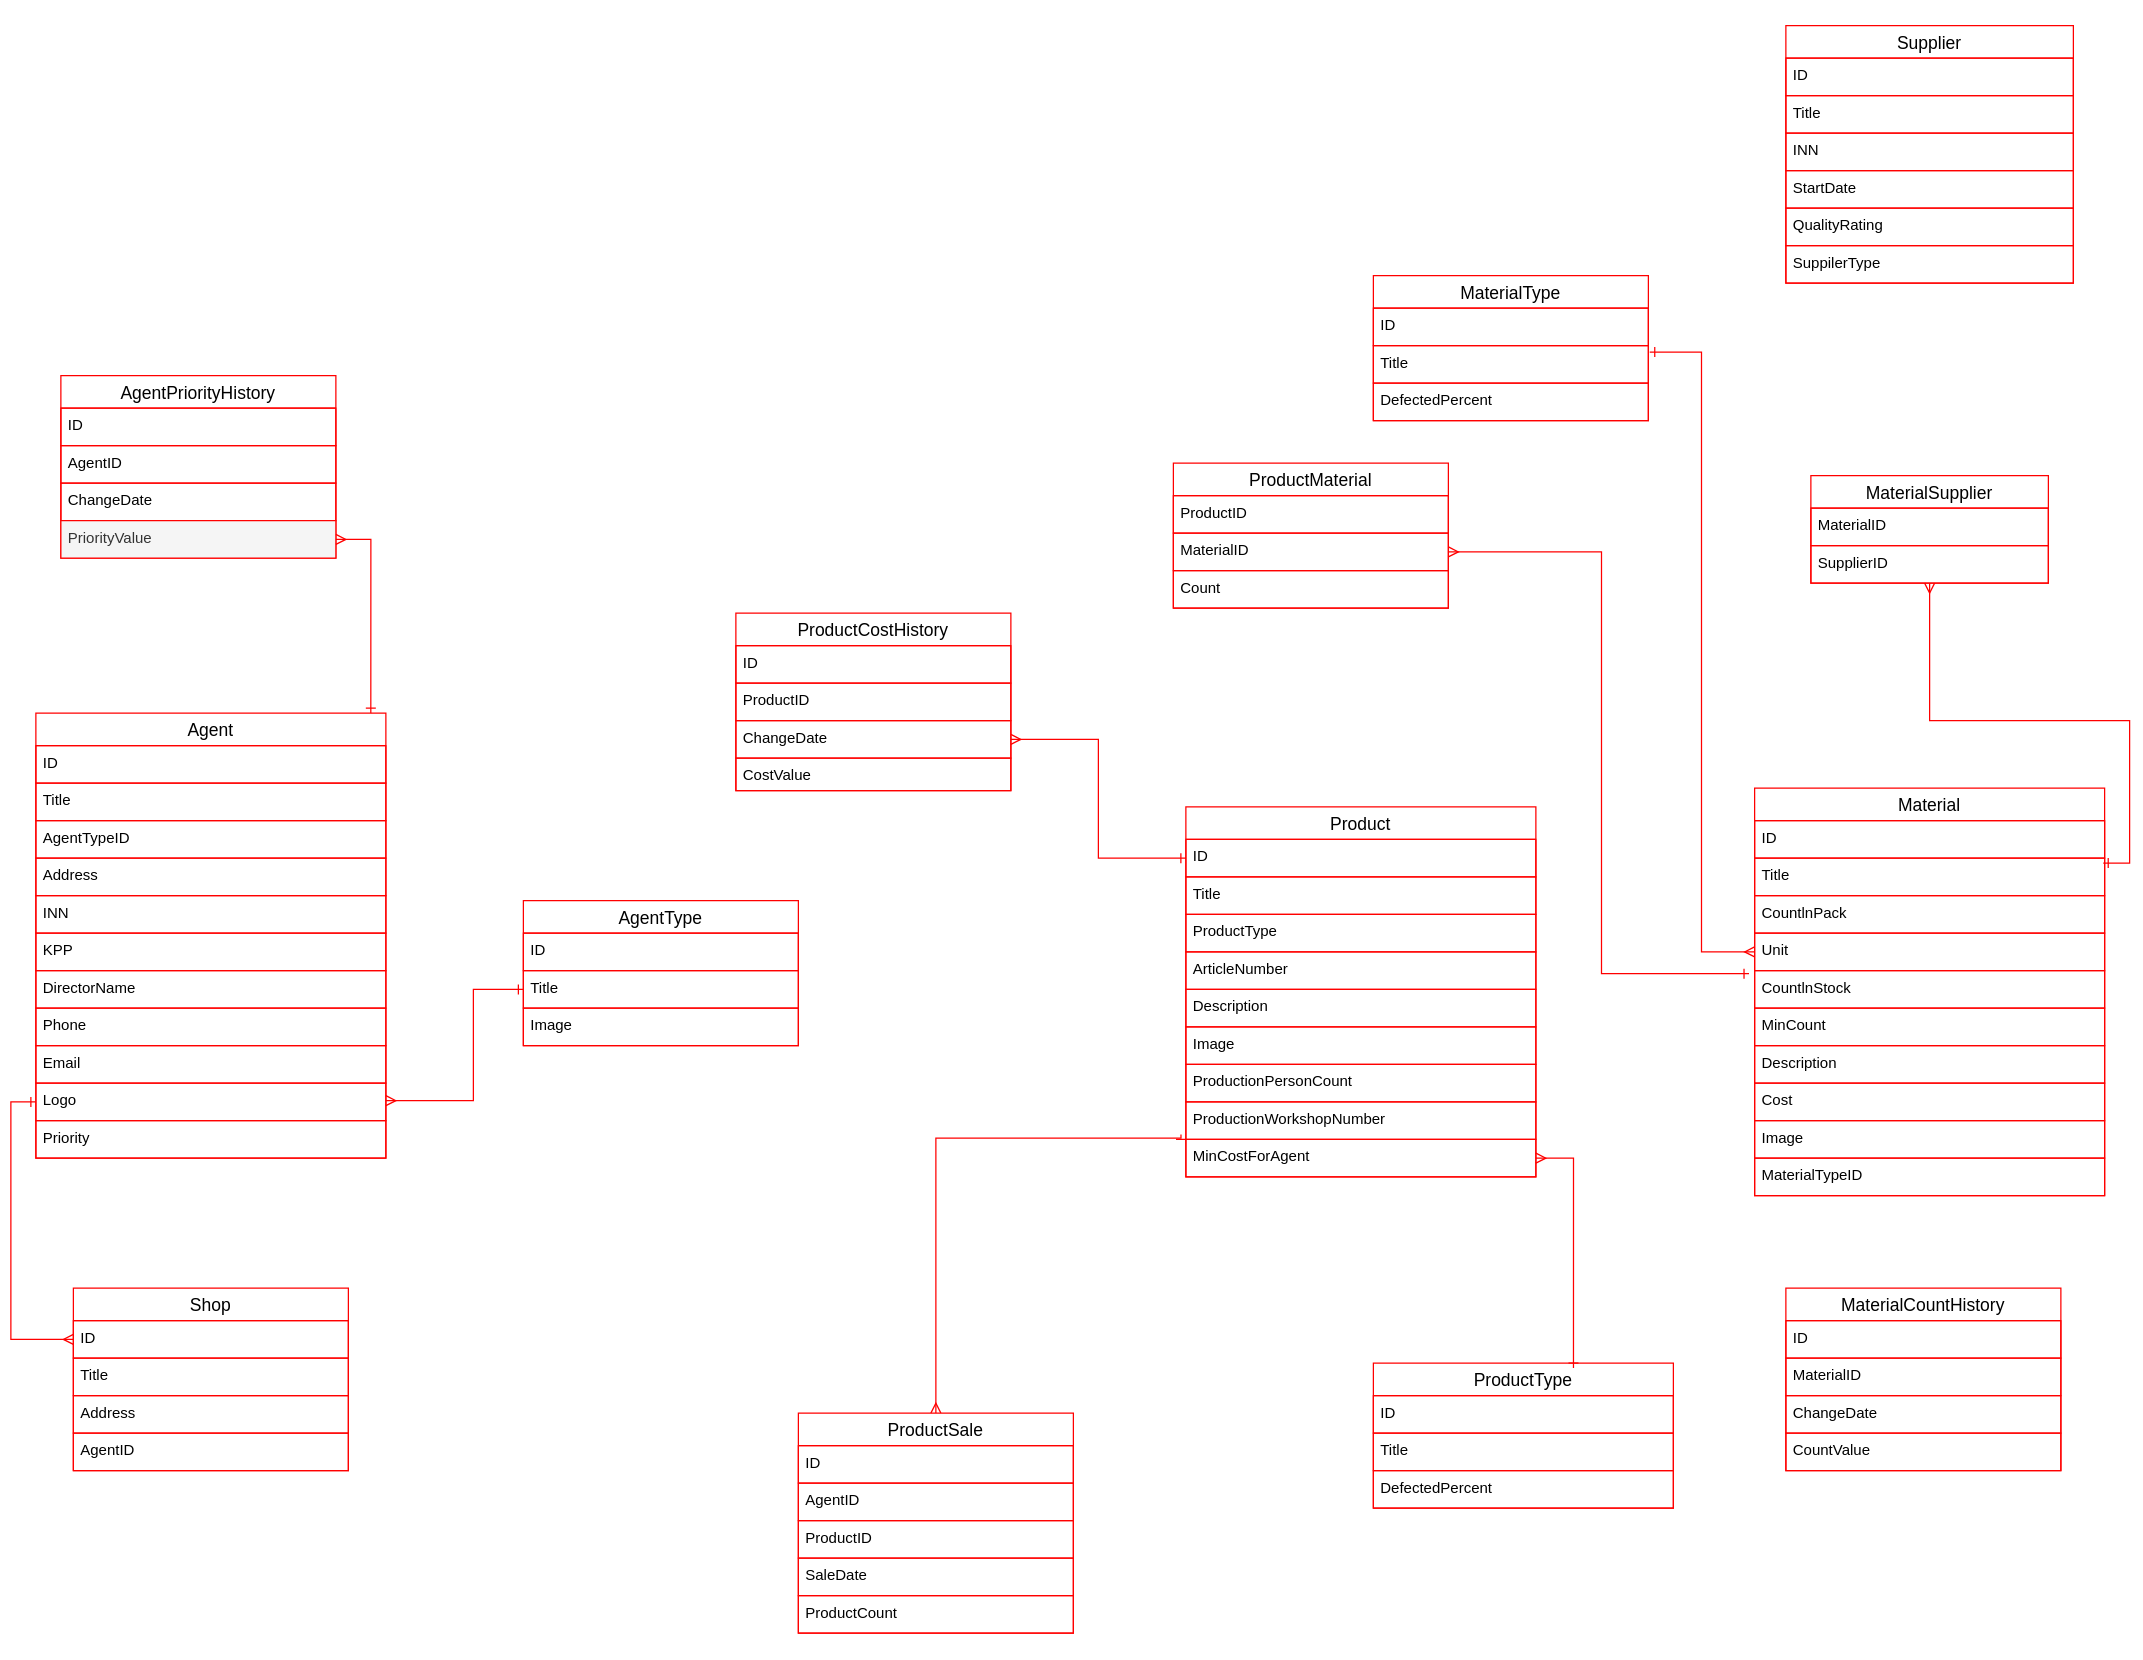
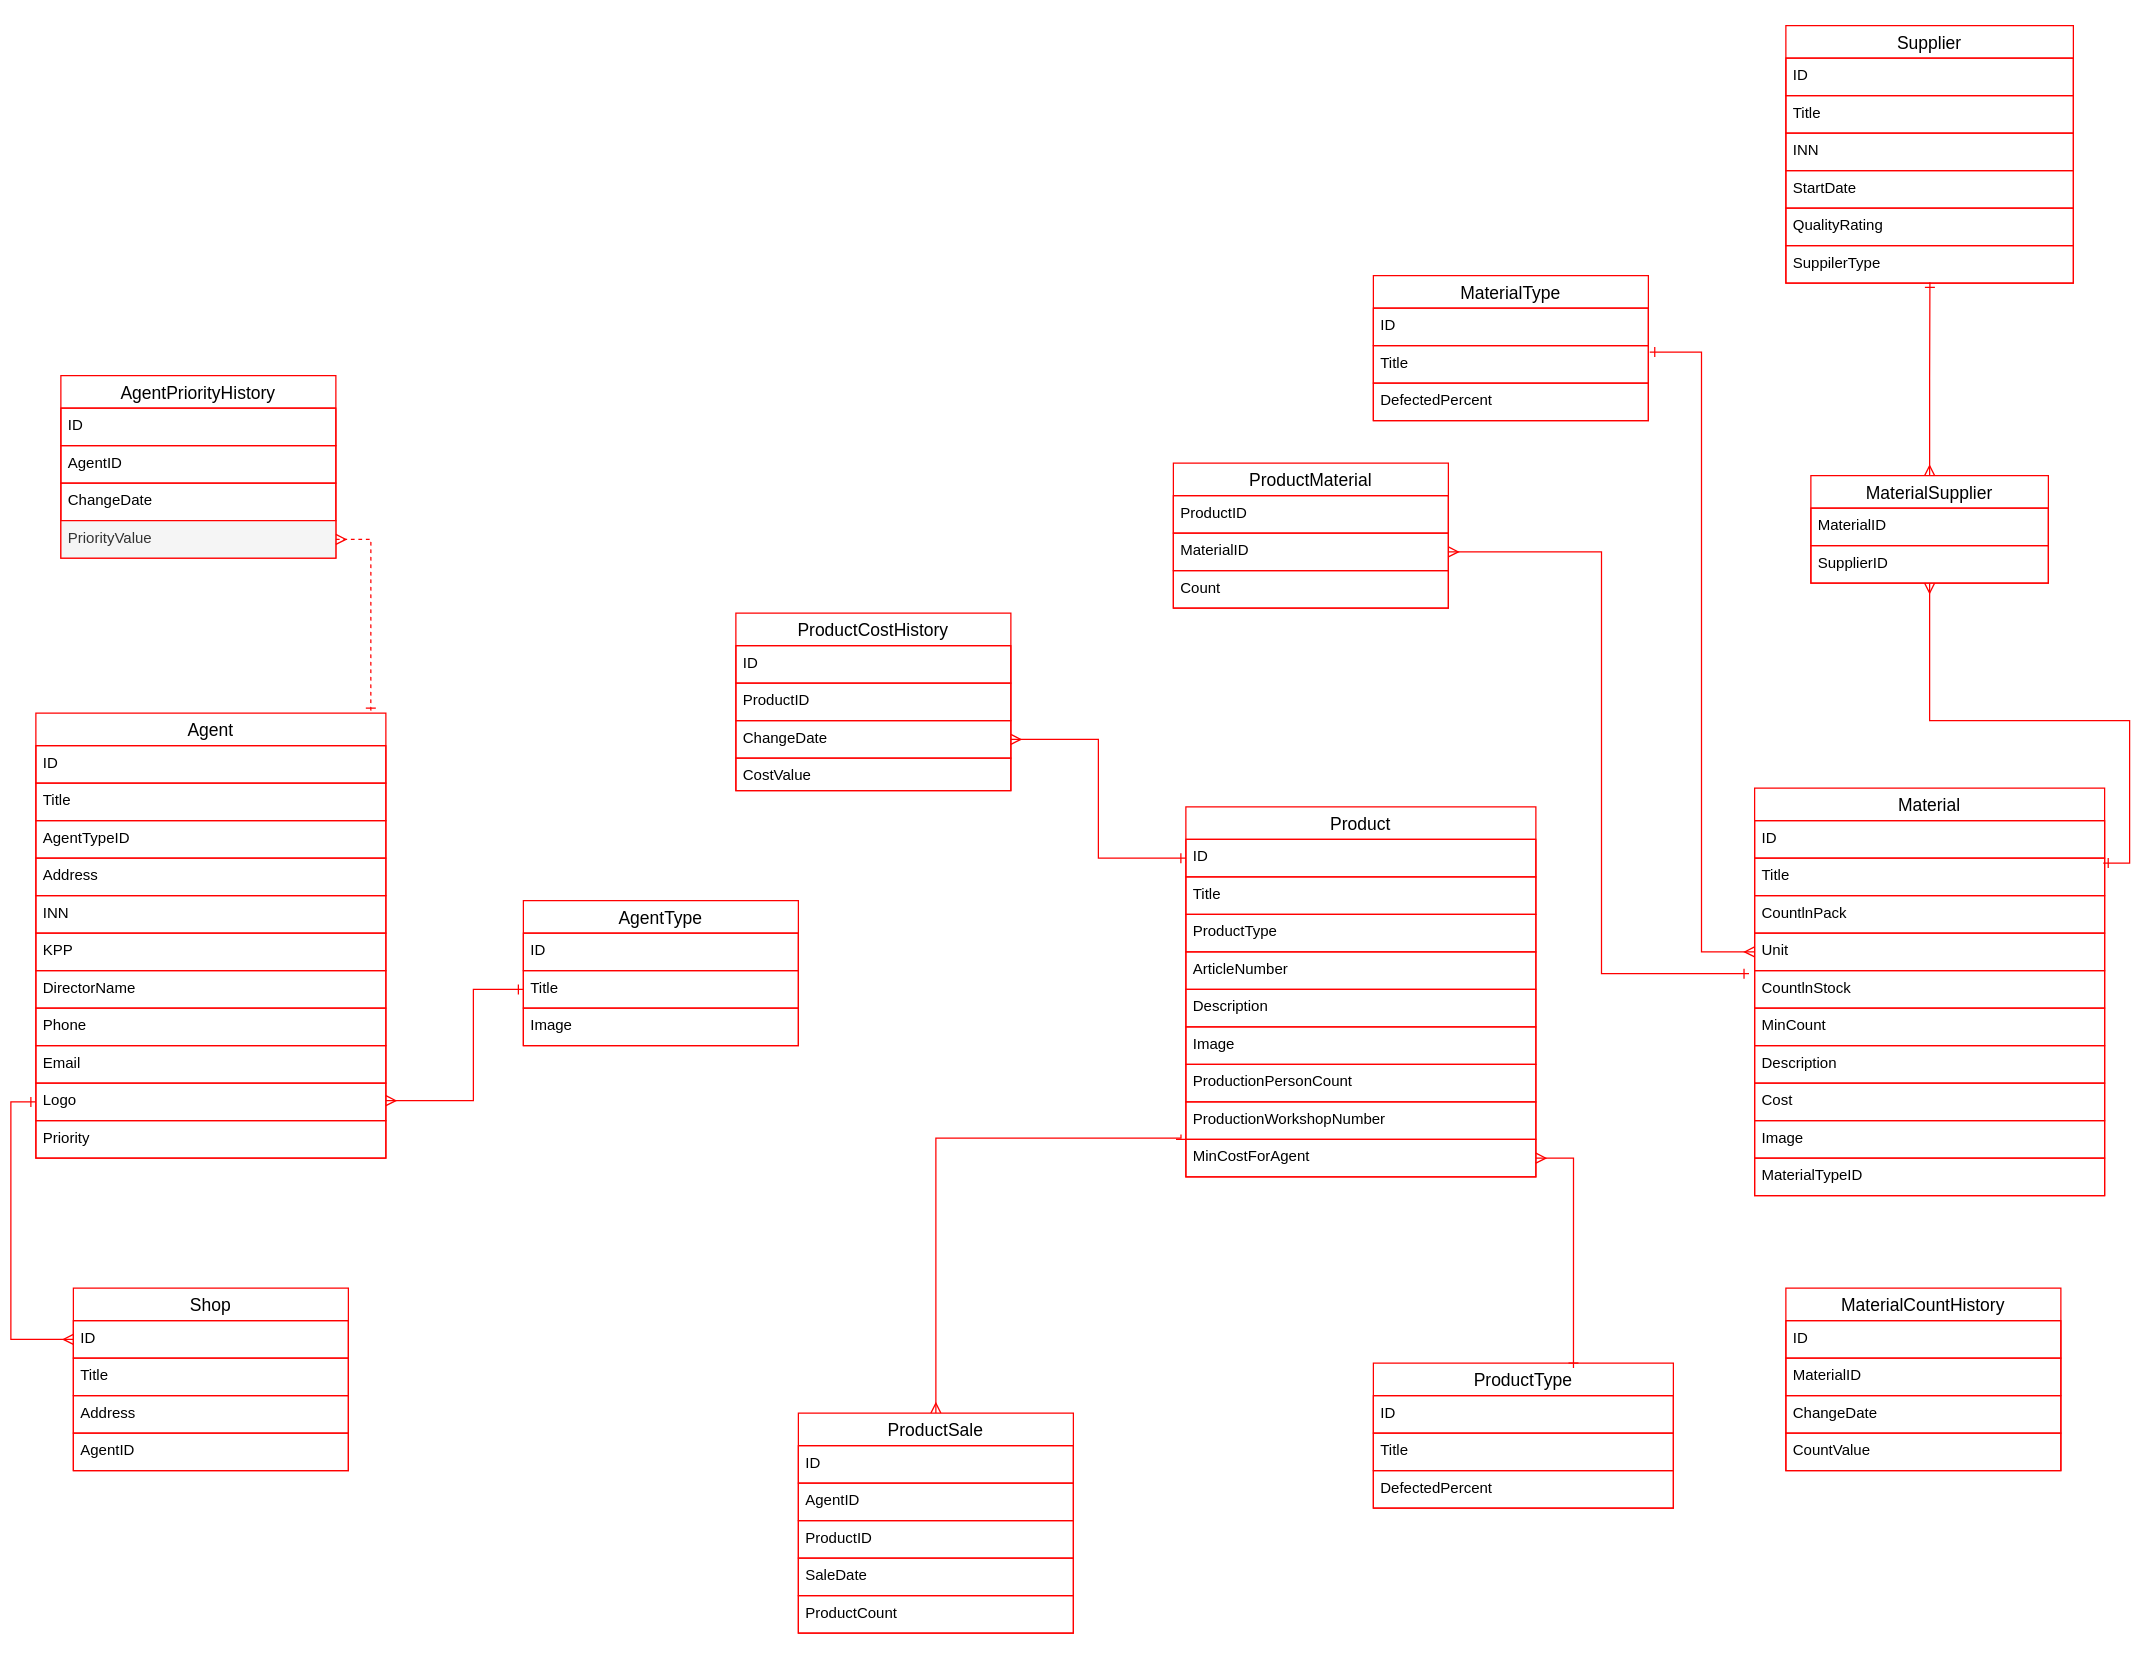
edge "SuppilerType" -- "MaterialSupplier": added
edge "PriorityValue" -- "Agent": style solid -> dashed
